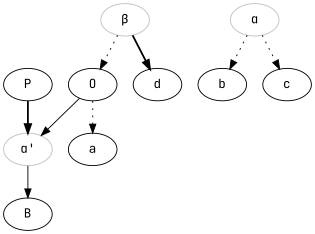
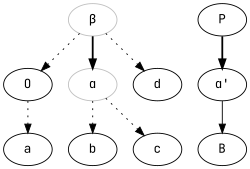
edge "β" -> "α": added
edge "β" -> "d": style bold -> dotted
edge "O" -> "α'": removed
node "α'": color grey -> black
